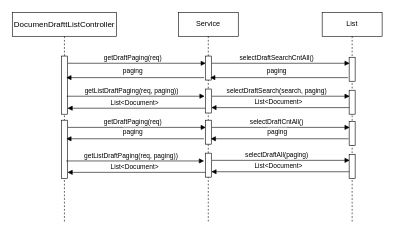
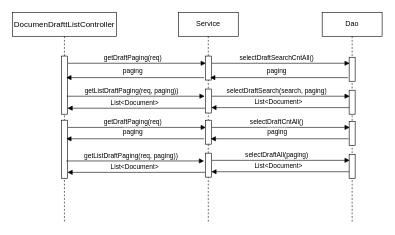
node "List": label "List" -> "Dao"
